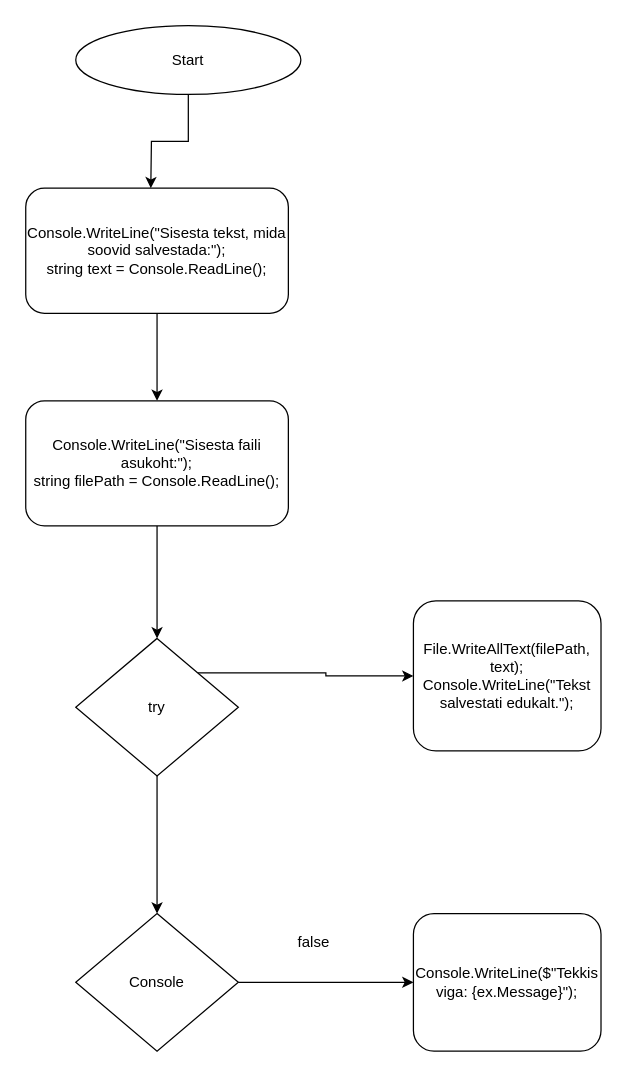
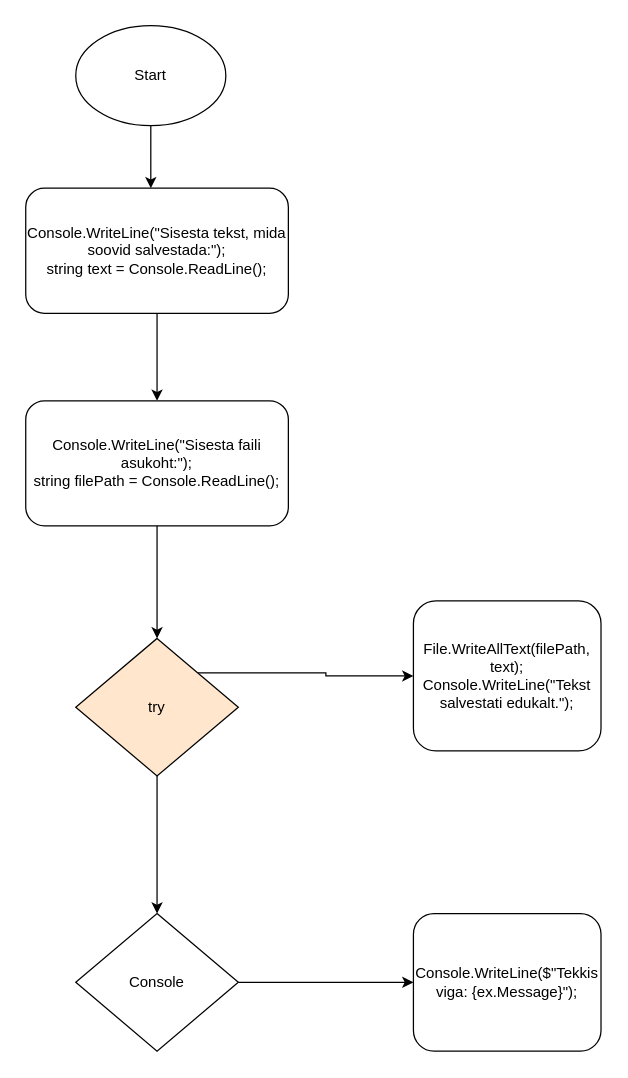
node "Start": size 225x69 -> 150x100
node "try": fillcolor #ffffff -> #ffe6cc
node "false": removed
